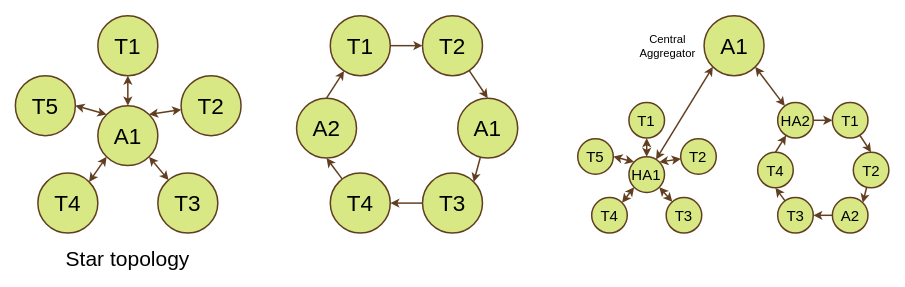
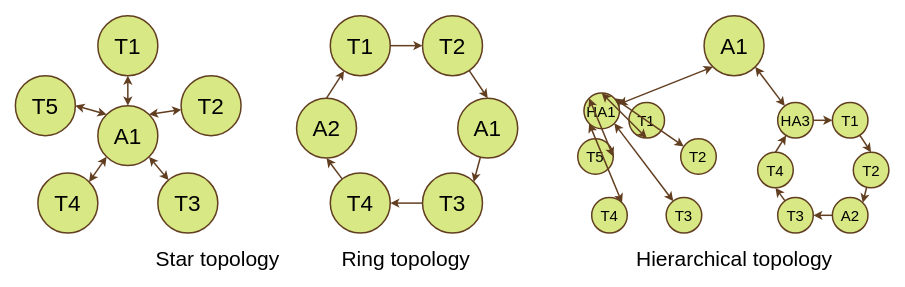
node "Central Aggregator": removed
node "HA2": label "HA2" -> "HA3"
node "HA1": moved (647, 174) -> (602, 111)
node "Star topology": moved (128, 259) -> (218, 259)
node "Ring topology": added
node "Hierarchical topology": added
